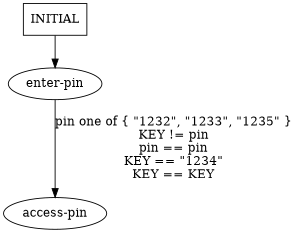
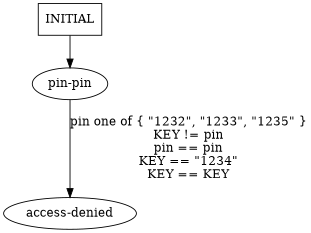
node "enter-pin": label "enter-pin" -> "pin-pin"
node "access-pin": label "access-pin" -> "access-denied"
